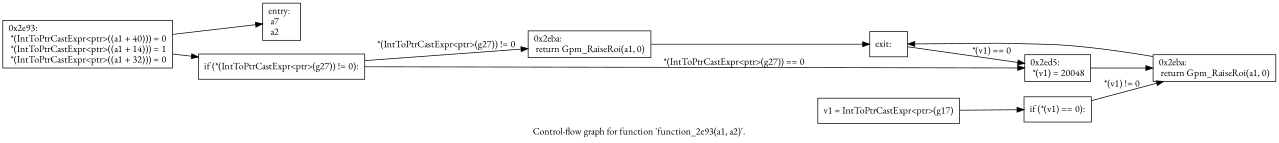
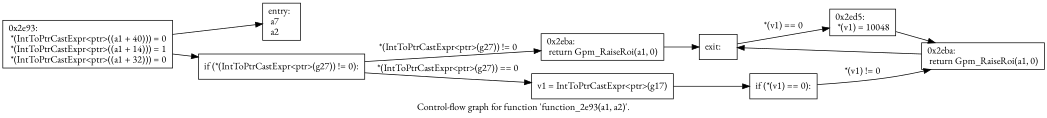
edge "if (*(IntToPtrCastExpr<ptr>(g27)) != 0):" -> "0x2ed5:": now "if (*(IntToPtrCastExpr<ptr>(g27)) != 0):" -> "v1 = IntToPtrCastExpr<ptr>(g17)"
node "0x2ed5:": text "*(v1) = 20048" -> "*(v1) = 10048"
